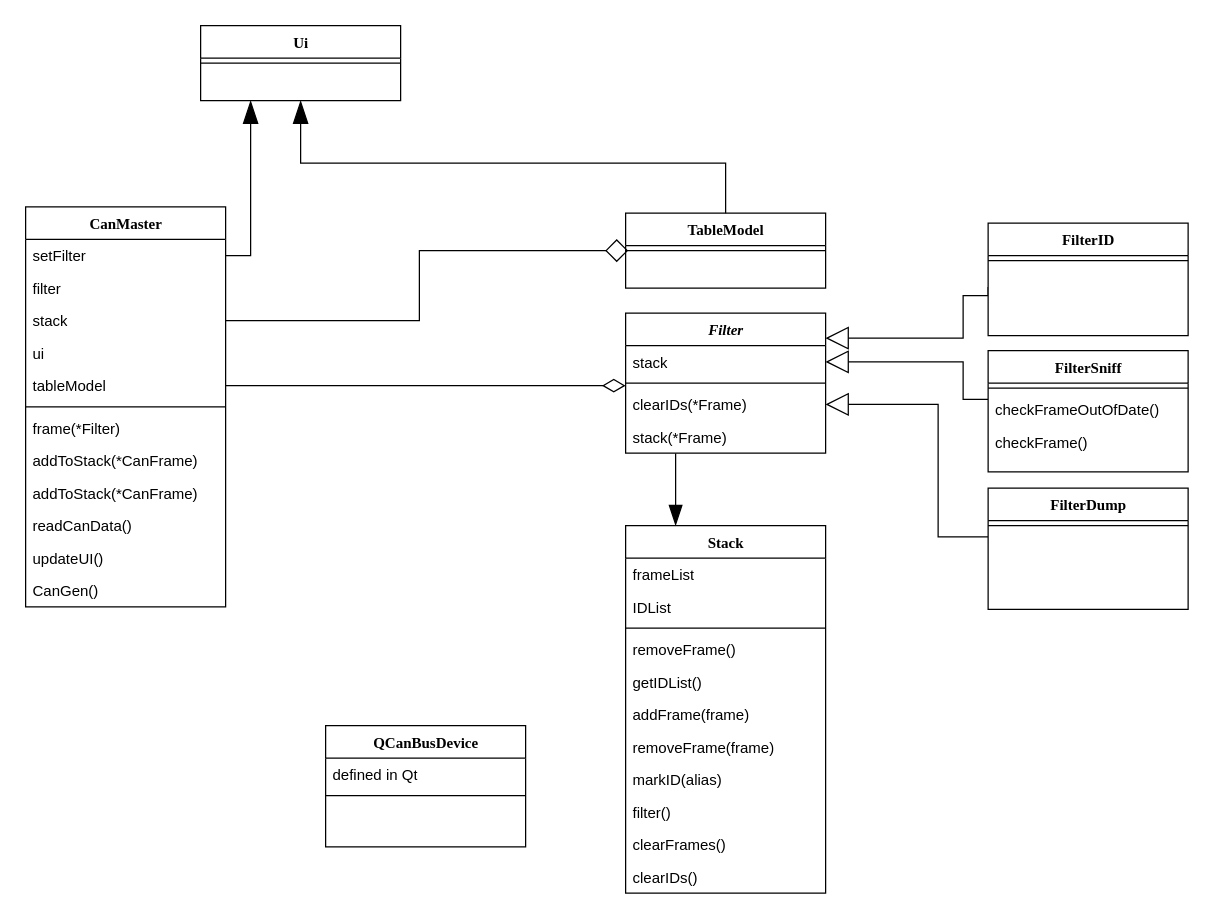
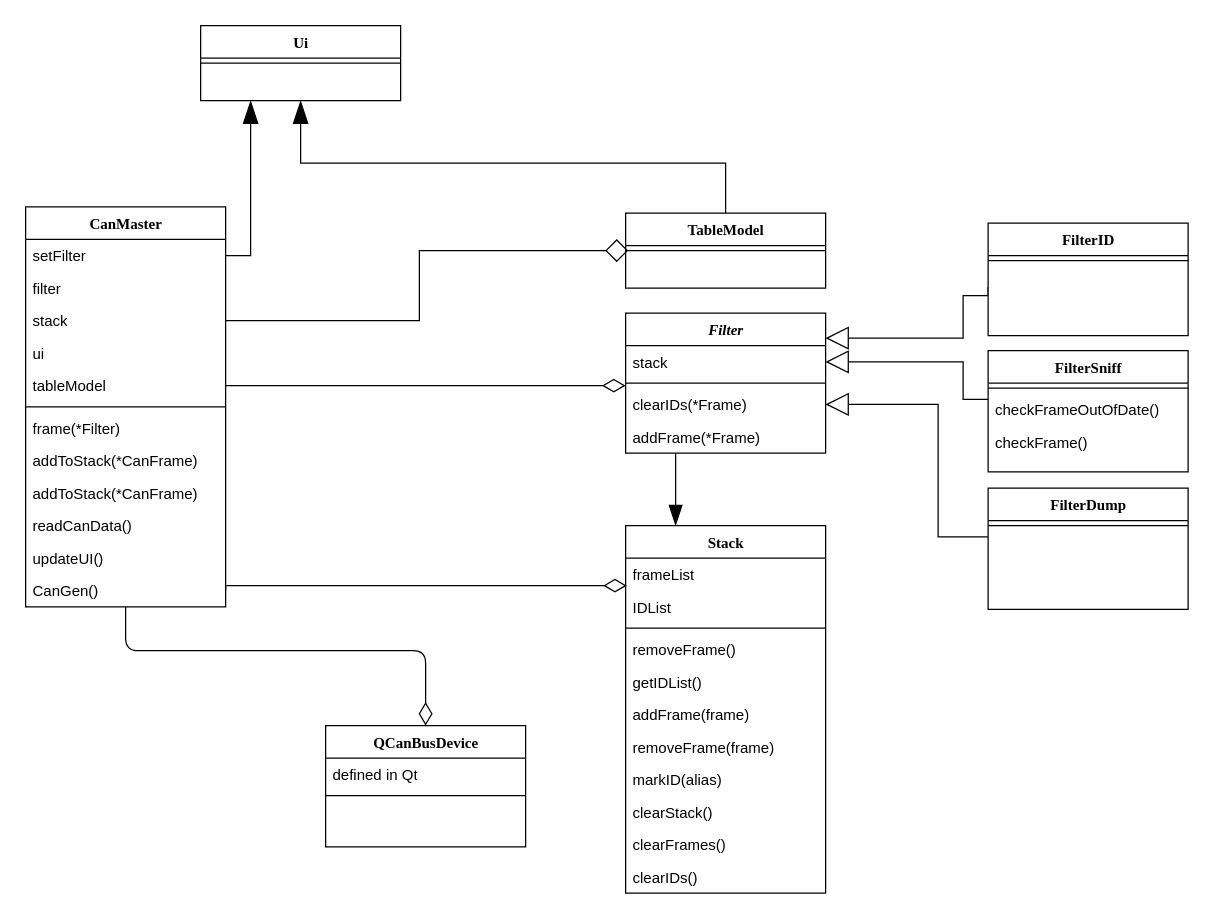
node "stack(*Frame)": label "stack(*Frame)" -> "addFrame(*Frame)"
edge "CanGen()" -> "IDList": added
edge "CanMaster" -> "QCanBusDevice": added
node "filter()": label "filter()" -> "clearStack()"
